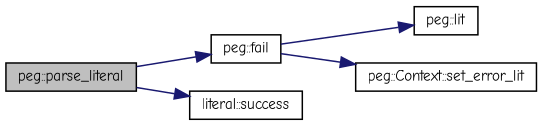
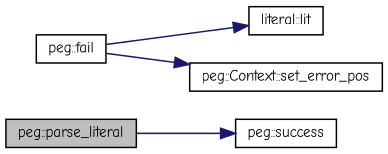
node "peg::lit": label "peg::lit" -> "literal::lit"
edge "peg::parse_literal" -> "peg::fail": removed
node "peg::Context::set_error_lit": label "peg::Context::set_error_lit" -> "peg::Context::set_error_pos"
node "literal::success": label "literal::success" -> "peg::success"
